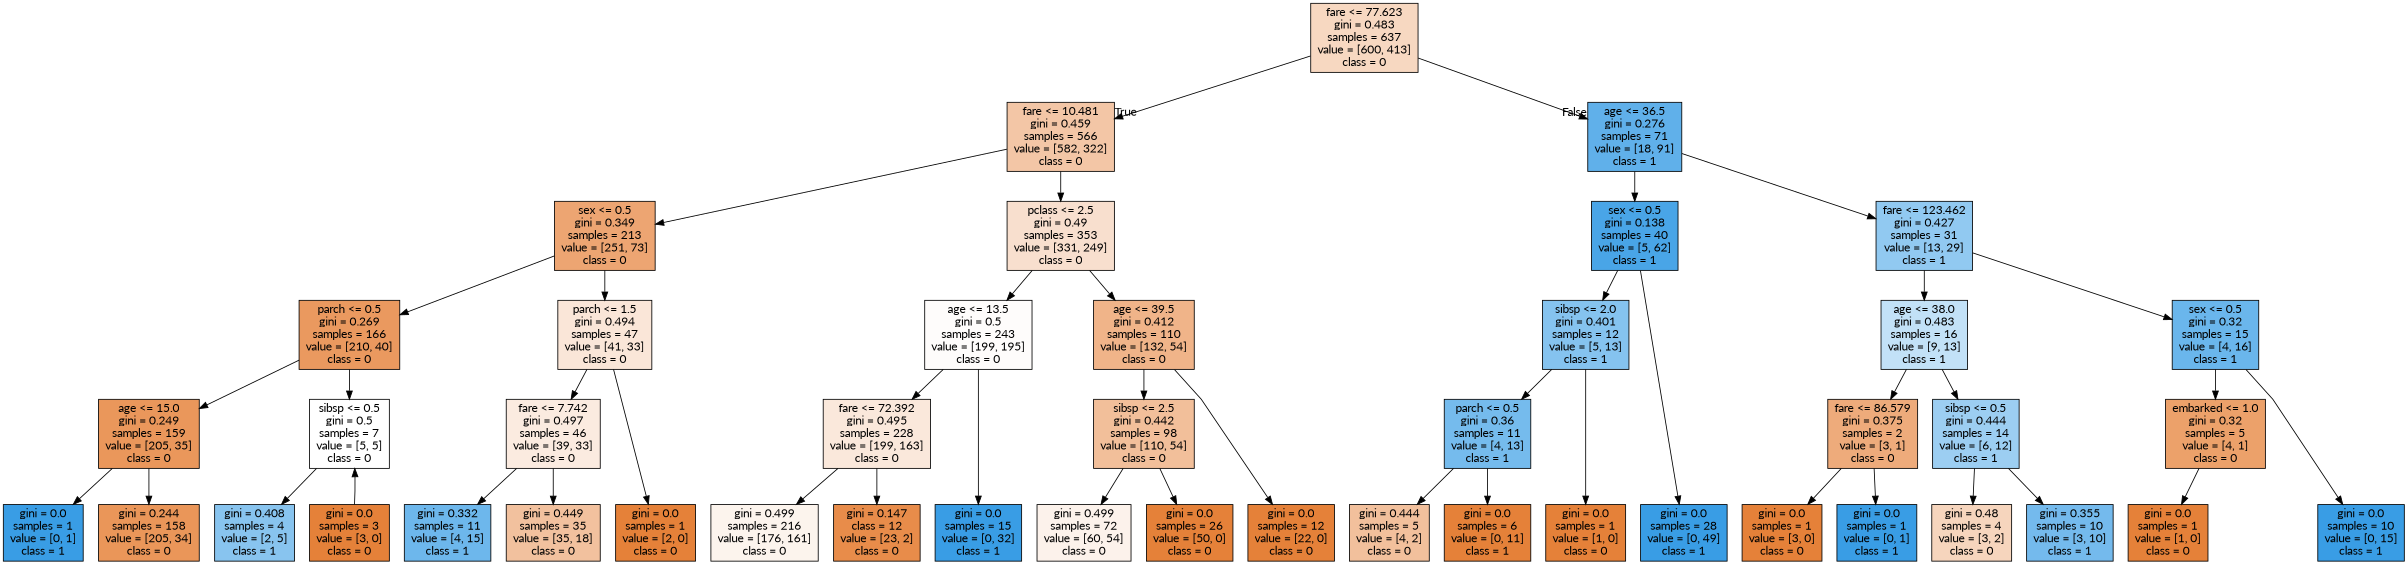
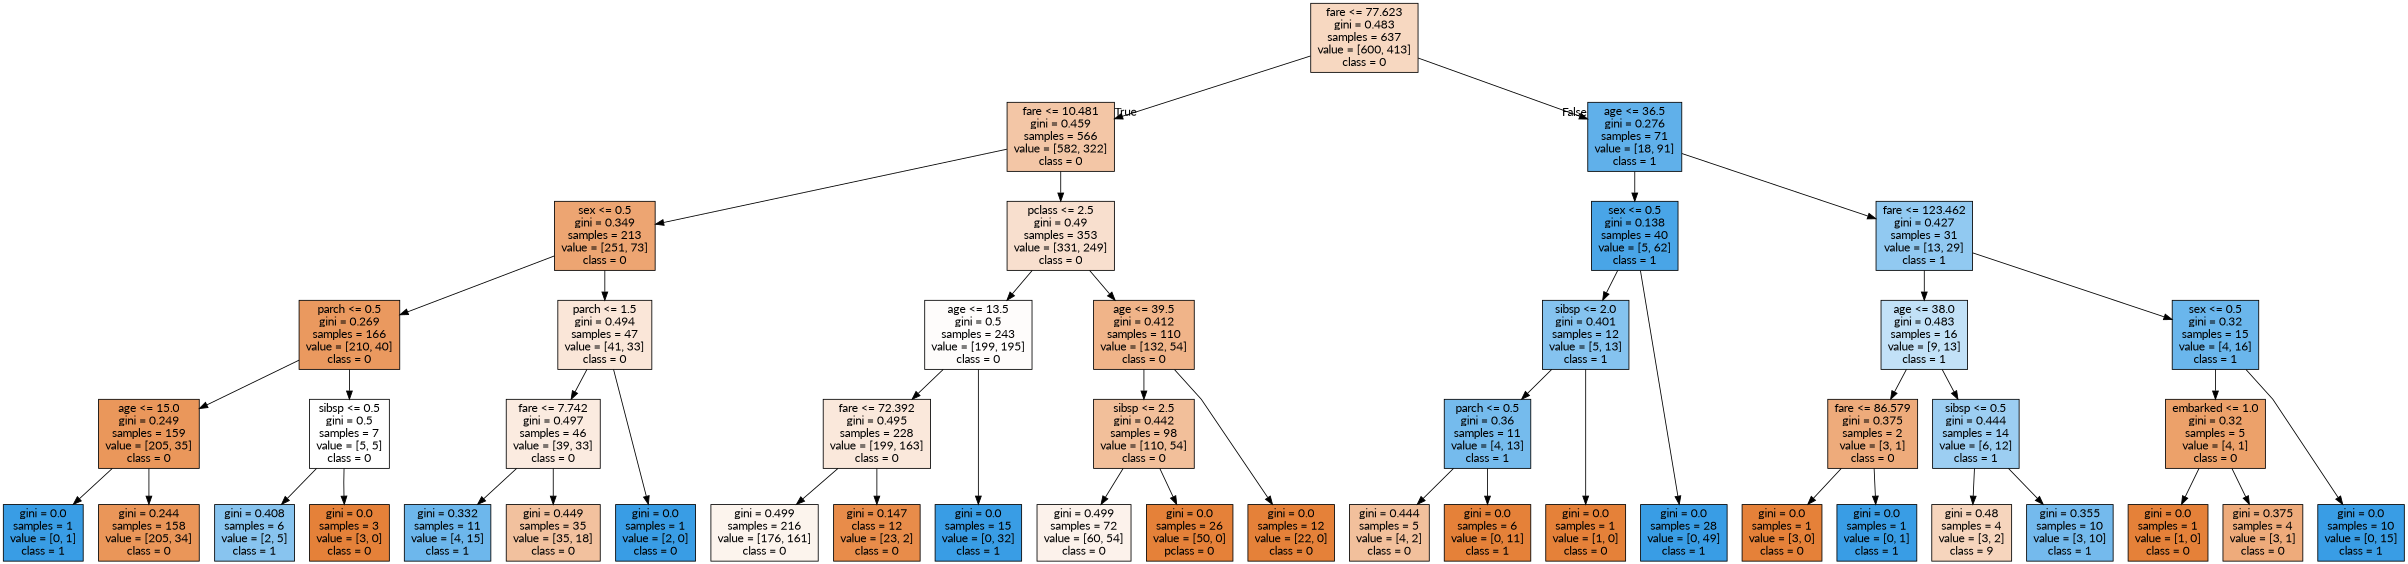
edge "gini = 0.0 samples = 3 value = [3, 0] class = 0" -> "sibsp <= 0.5 gini = 0.5 samples = 7 value = [5, 5] class = 0": reversed
node "gini = 0.408 samples = 4 value = [2, 5] class = 1": label "gini = 0.408 samples = 4 value = [2, 5] class = 1" -> "gini = 0.408 samples = 6 value = [2, 5] class = 1"
node "gini = 0.0 samples = 1 value = [2, 0] class = 0": fillcolor #e58139ff -> #399de5ff
node "gini = 0.0 samples = 26 value = [50, 0] class = 0": label "gini = 0.0 samples = 26 value = [50, 0] class = 0" -> "gini = 0.0 samples = 26 value = [50, 0] pclass = 0"
node "gini = 0.48 samples = 4 value = [3, 2] class = 0": label "gini = 0.48 samples = 4 value = [3, 2] class = 0" -> "gini = 0.48 samples = 4 value = [3, 2] class = 9"
node "gini = 0.375 samples = 4 value = [3, 1] class = 0": added
